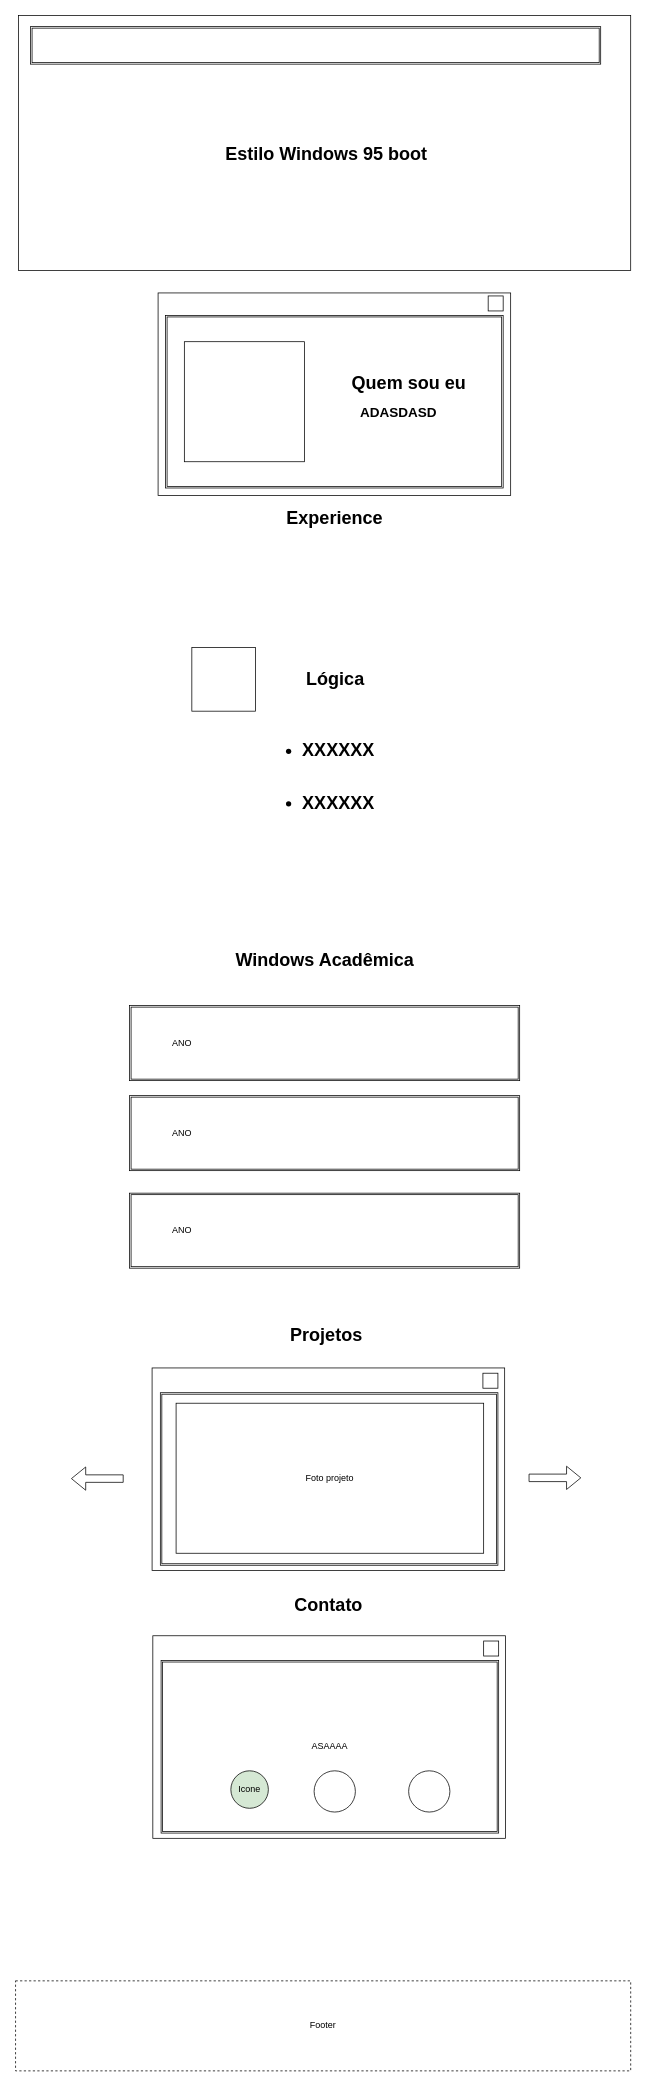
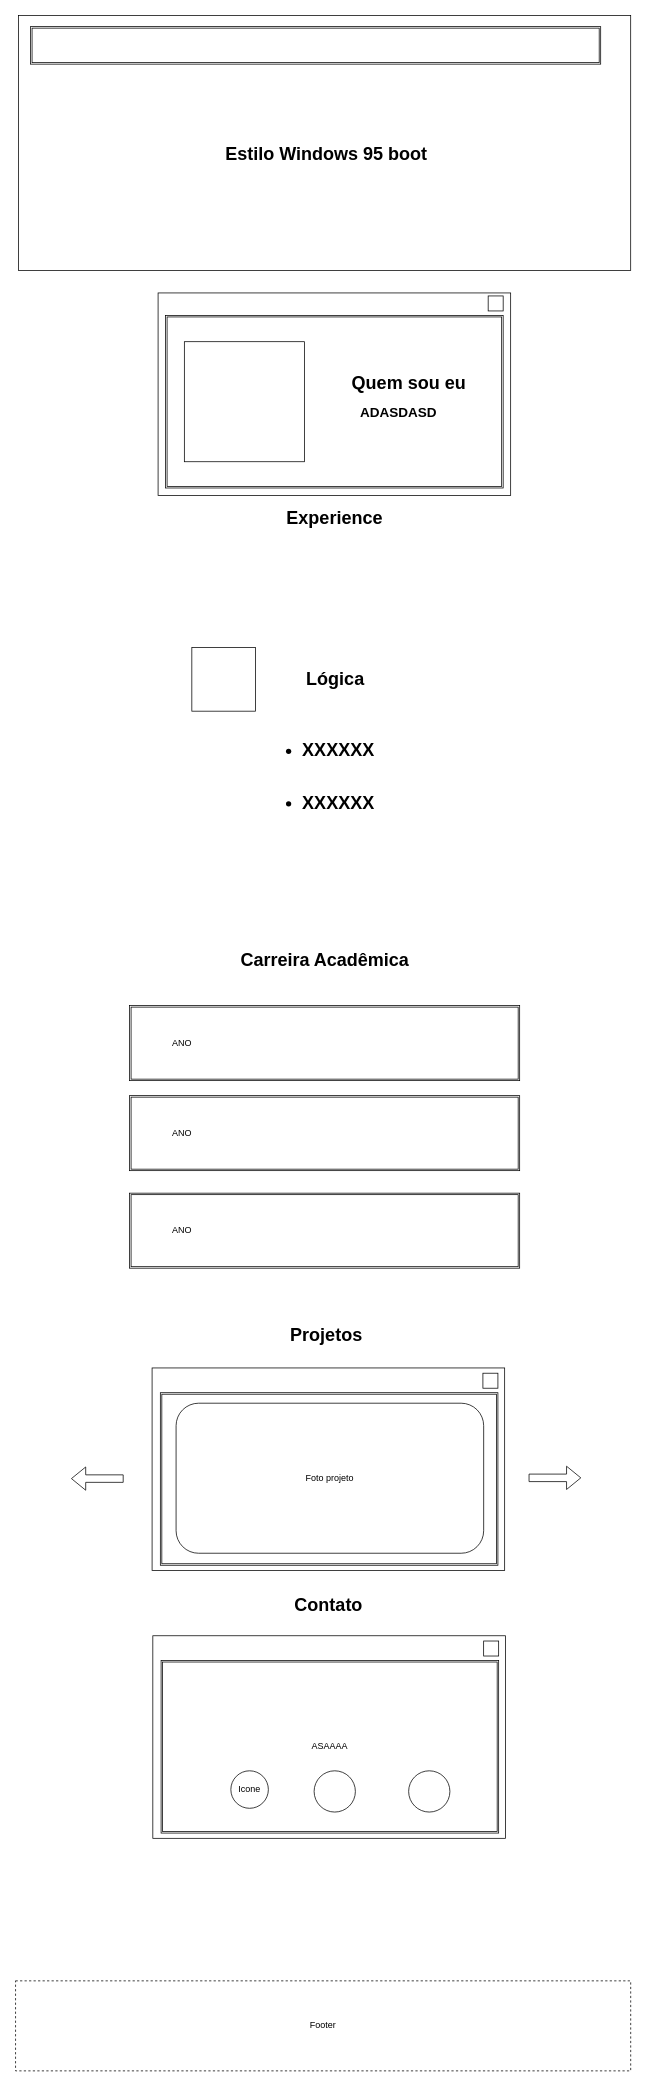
node "Windows Acadêmica": label "Windows Acadêmica" -> "Carreira Acadêmica"
node "Foto projeto": shape rectangle -> rounded rectangle
node "Icone": fillcolor #d5e8d4 -> #ffffff
